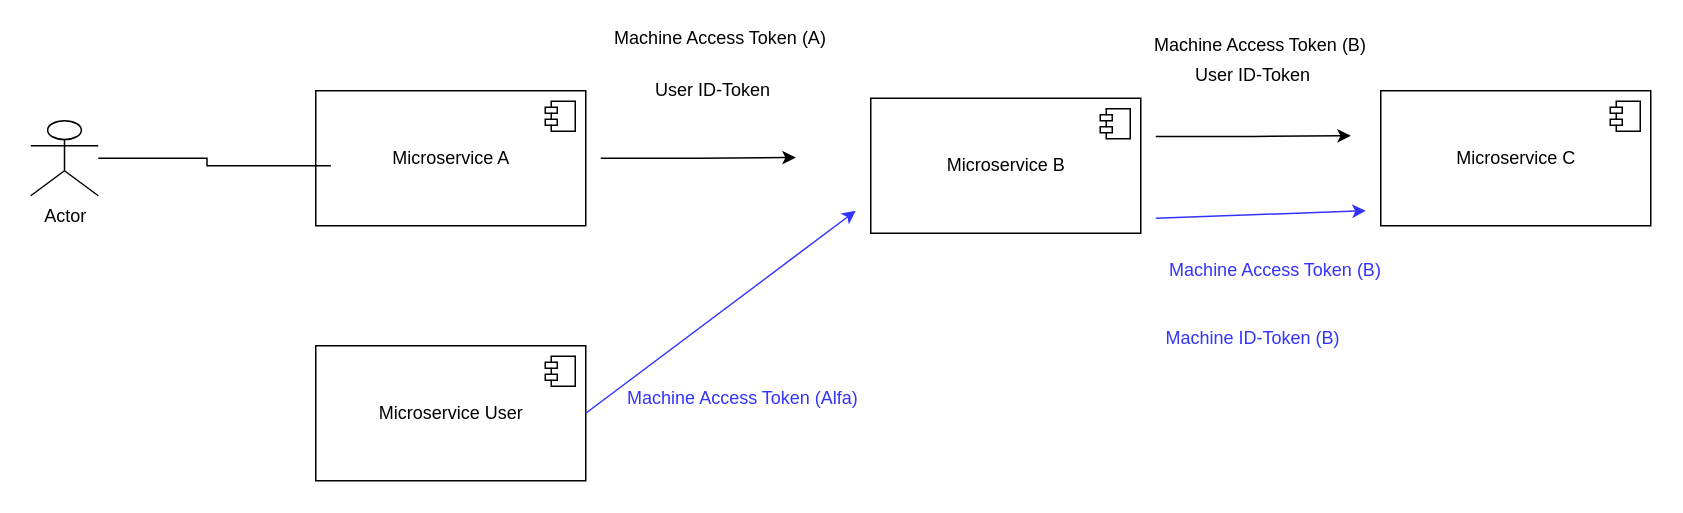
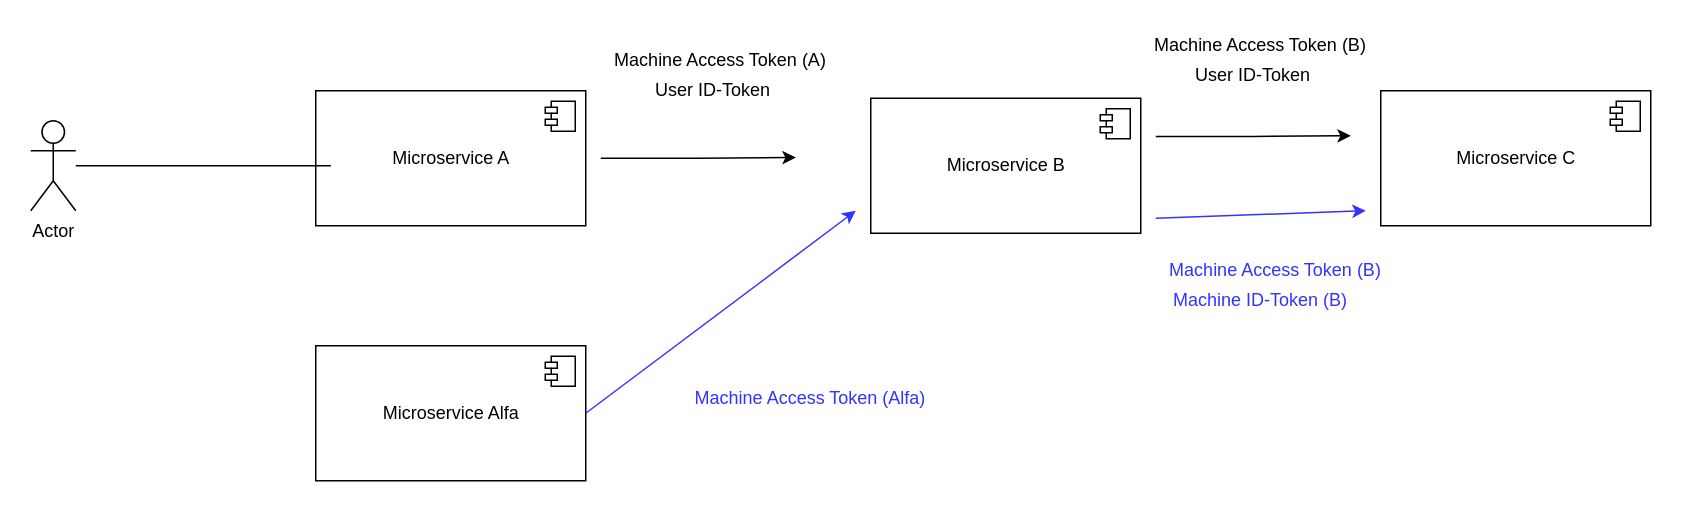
node "Machine Access Token (A)": moved (721, 38) -> (721, 61)
node "Actor": size 68x75 -> 45x90
node "Machine ID-Token (B)": moved (1253, 338) -> (1261, 301)
node "Machine Access Token (Alfa)": moved (743, 398) -> (811, 398)
node "Microservice User": label "Microservice User" -> "Microservice Alfa"
